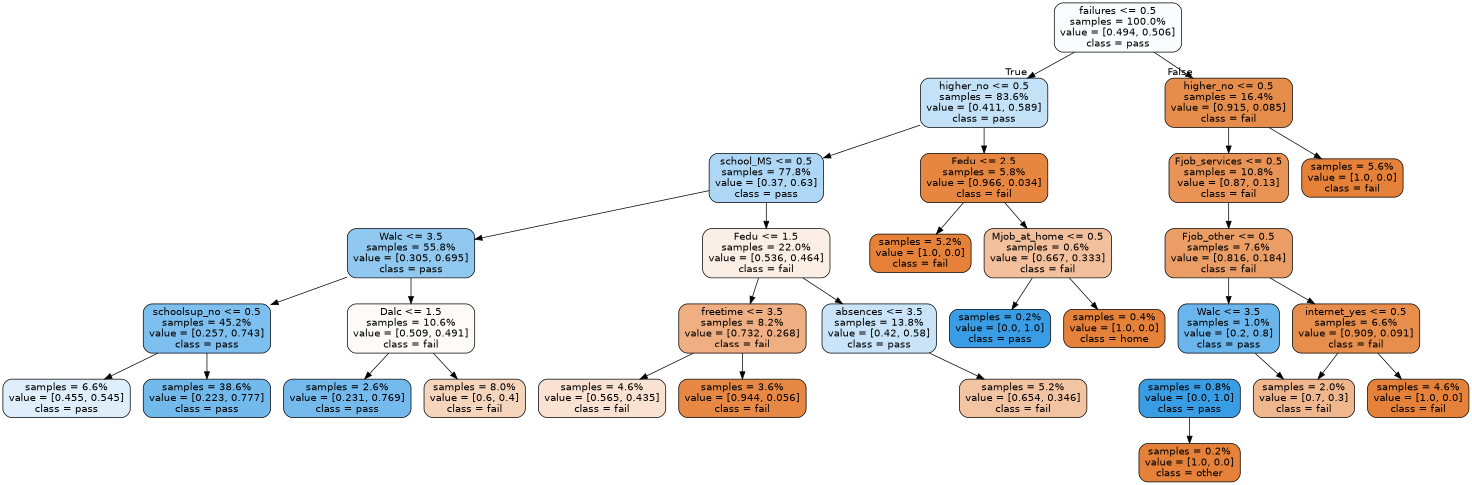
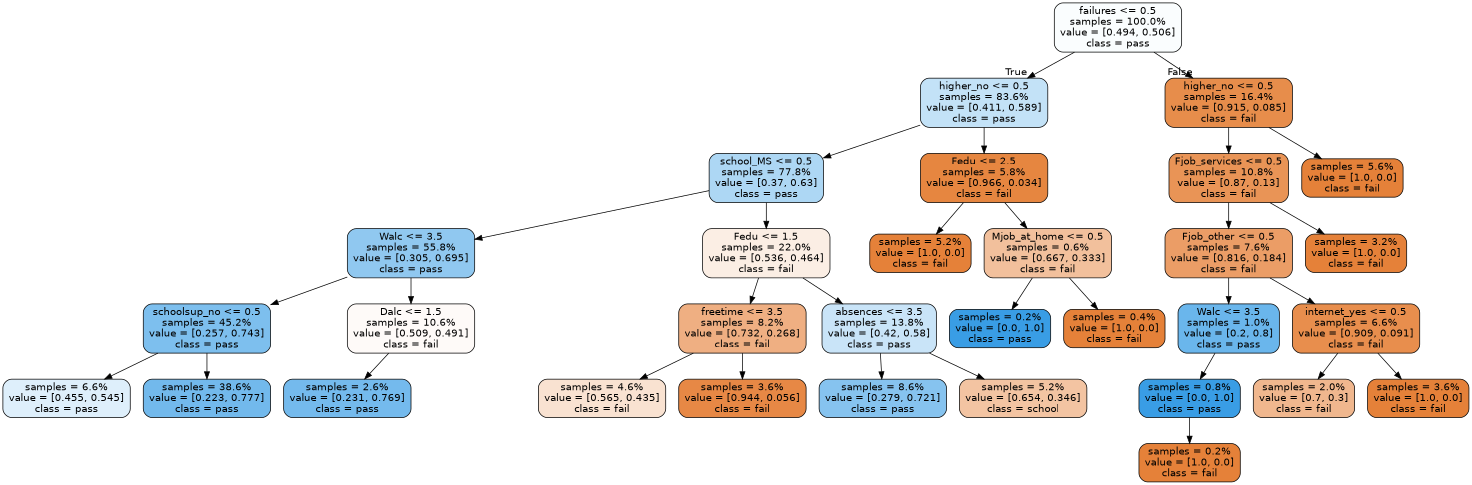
node "samples = 3.2% value = [1.0, 0.0] class = fail": added
node "samples = 0.4% value = [1.0, 0.0] class = home": label "samples = 0.4% value = [1.0, 0.0] class = home" -> "samples = 0.4% value = [1.0, 0.0] class = fail"
edge "Walc <= 3.5 samples = 1.0% value = [0.2, 0.8] class = pass" -> "samples = 2.0% value = [0.7, 0.3] class = fail": now "Walc <= 3.5 samples = 1.0% value = [0.2, 0.8] class = pass" -> "samples = 0.8% value = [0.0, 1.0] class = pass"
node "samples = 8.0% value = [0.6, 0.4] class = fail": removed
node "samples = 8.6% value = [0.279, 0.721] class = pass": added
node "samples = 5.2% value = [0.654, 0.346] class = fail": label "samples = 5.2% value = [0.654, 0.346] class = fail" -> "samples = 5.2% value = [0.654, 0.346] class = school"
node "samples = 4.6% value = [1.0, 0.0] class = fail": label "samples = 4.6% value = [1.0, 0.0] class = fail" -> "samples = 3.6% value = [1.0, 0.0] class = fail"
node "samples = 0.2% value = [1.0, 0.0] class = other": label "samples = 0.2% value = [1.0, 0.0] class = other" -> "samples = 0.2% value = [1.0, 0.0] class = fail"
